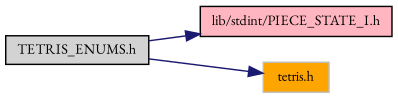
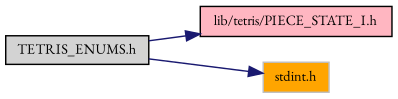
node "lib/stdint/PIECE_STATE_I.h": label "lib/stdint/PIECE_STATE_I.h" -> "lib/tetris/PIECE_STATE_I.h"
node "tetris.h": label "tetris.h" -> "stdint.h"
